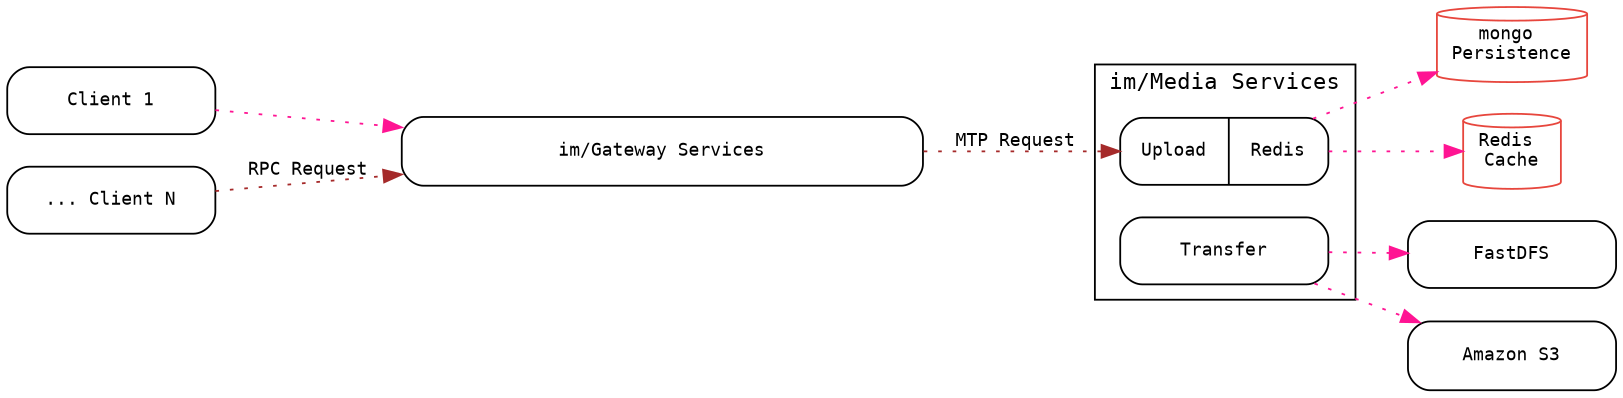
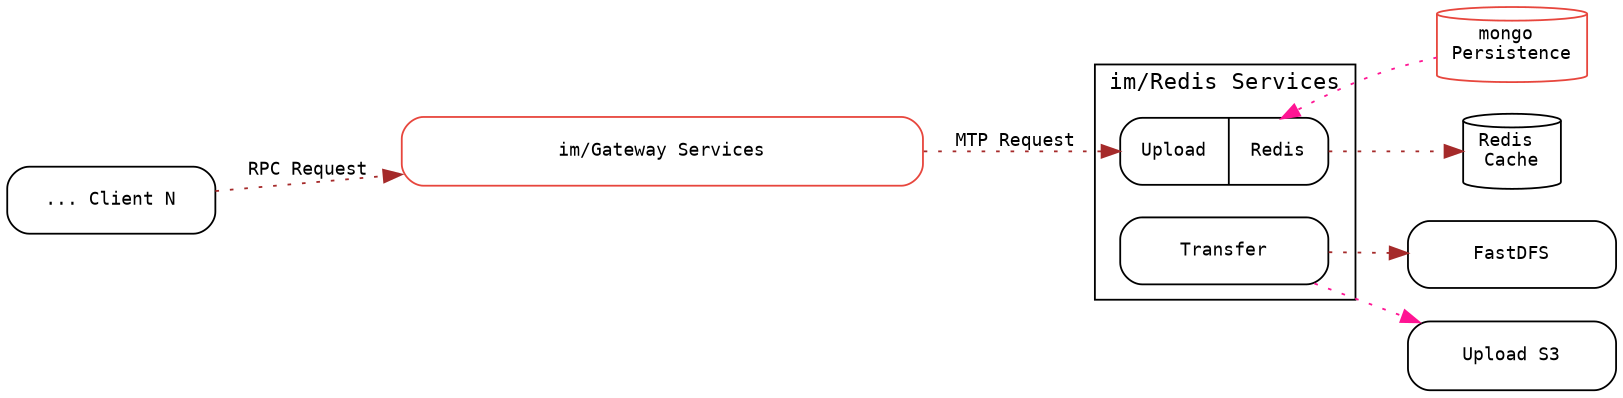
cluster "im/Media Services": label "im/Media Services" -> "im/Redis Services"
edge "Upload" -> "mongo Persistence": reversed
node "Client 1": removed
node "im/Gateway Services": color black -> #e7463d
edge "Upload" -> "Redis Cache": color deeppink -> brown
node "Redis Cache": color #e7463d -> black
edge "Transfer" -> "FastDFS": color deeppink -> brown
node "Amazon S3": label "Amazon S3" -> "Upload S3"
